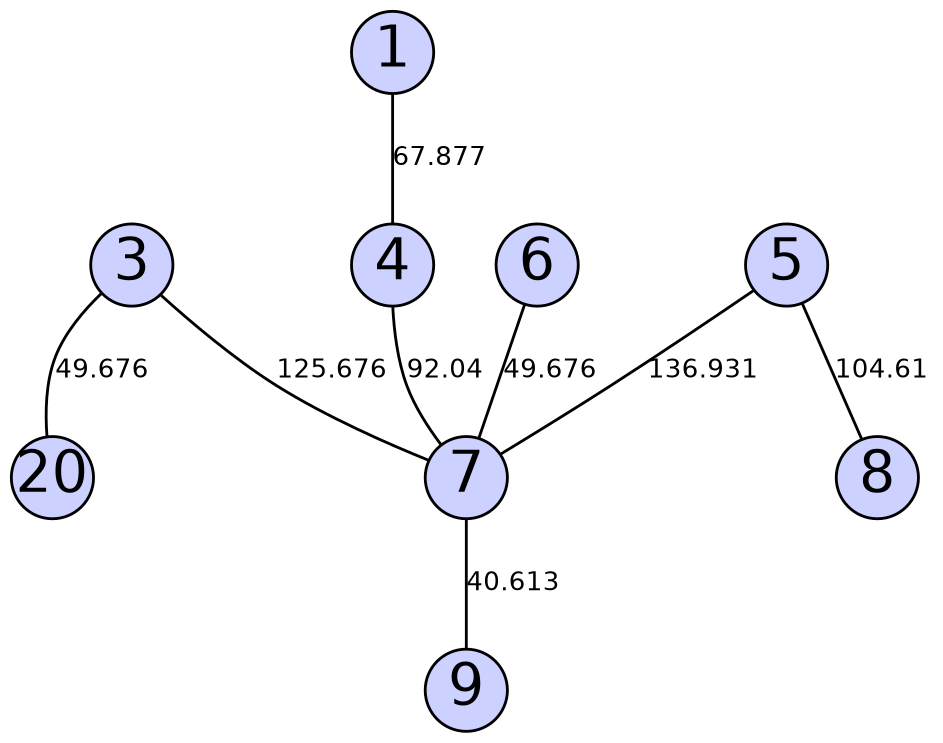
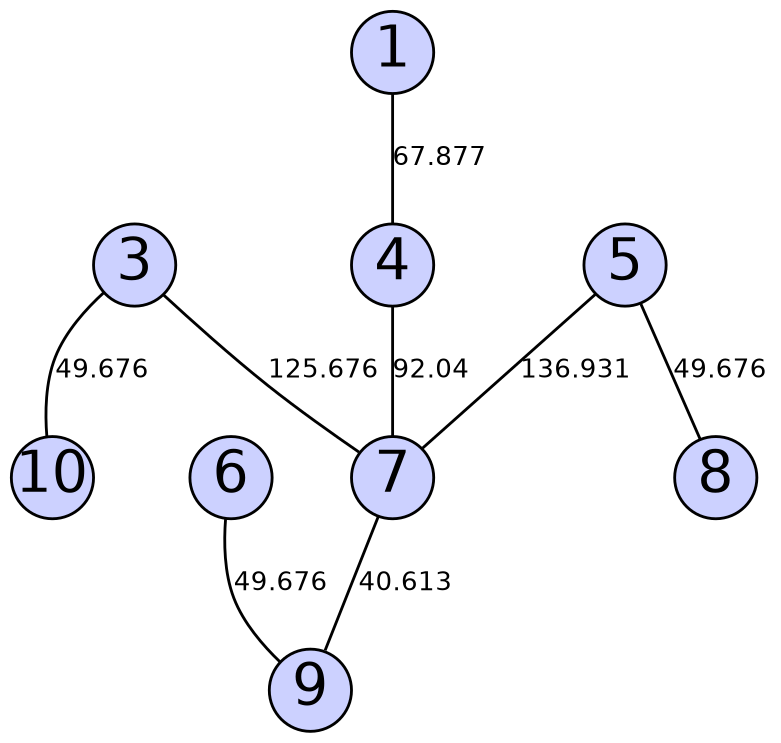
edge "5" -- "8": label "104.61" -> "49.676"
edge "6" -- "7": now "6" -- "9"
node "20": label "20" -> "10"
